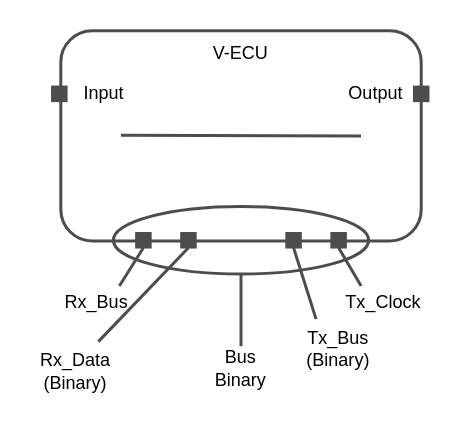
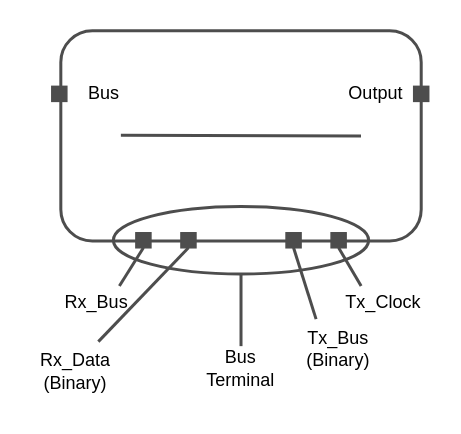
node "V-ECU": removed
node "Input": label "Input" -> "Bus"
node "Bus Binary": label "Bus Binary" -> "Bus Terminal"
